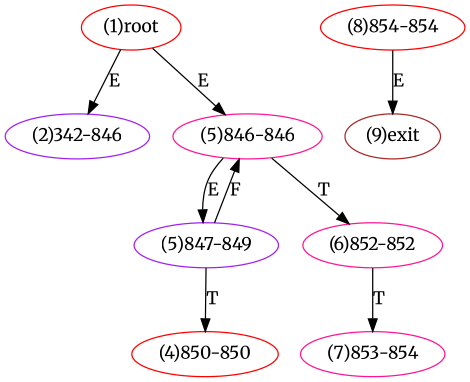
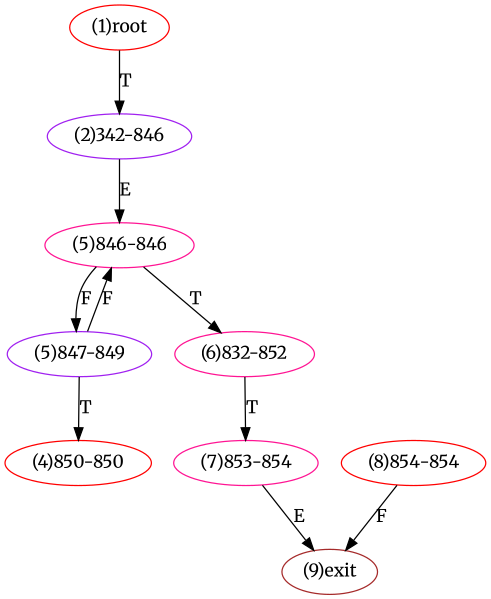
edge "(1)root" -> "(5)846-846": now "(2)342-846" -> "(5)846-846"
edge "(1)root" -> "(2)342-846": label "E" -> "T"
edge "(8)854-854" -> "(9)exit": label "E" -> "F"
edge "(5)846-846" -> "(5)847-849": label "E" -> "F"
node "(6)852-852": label "(6)852-852" -> "(6)832-852"
edge "(7)853-854" -> "(9)exit": added, label "E"
